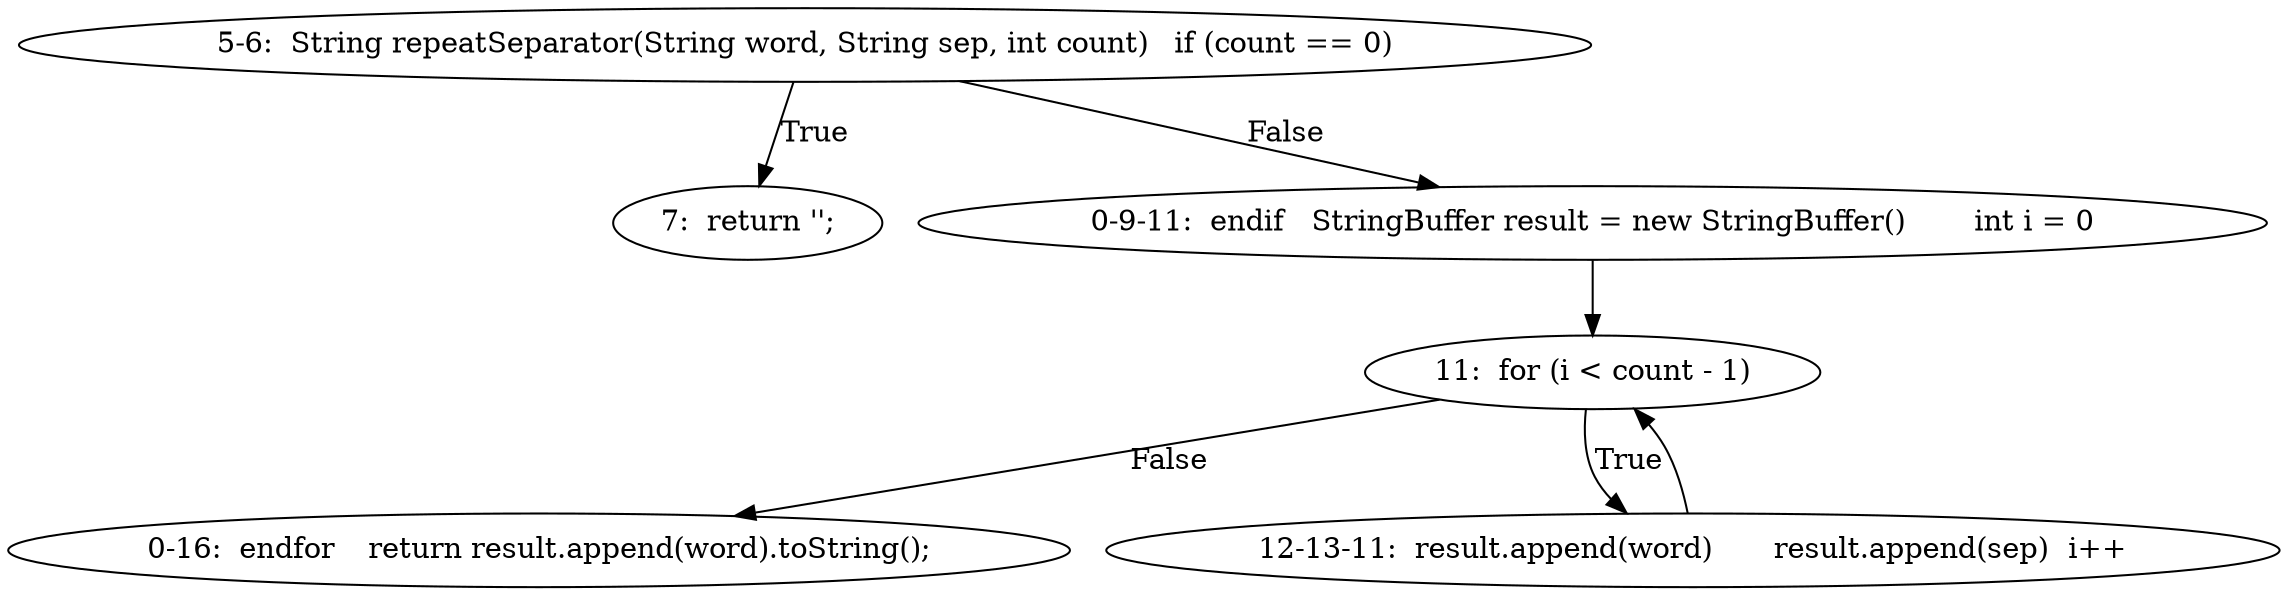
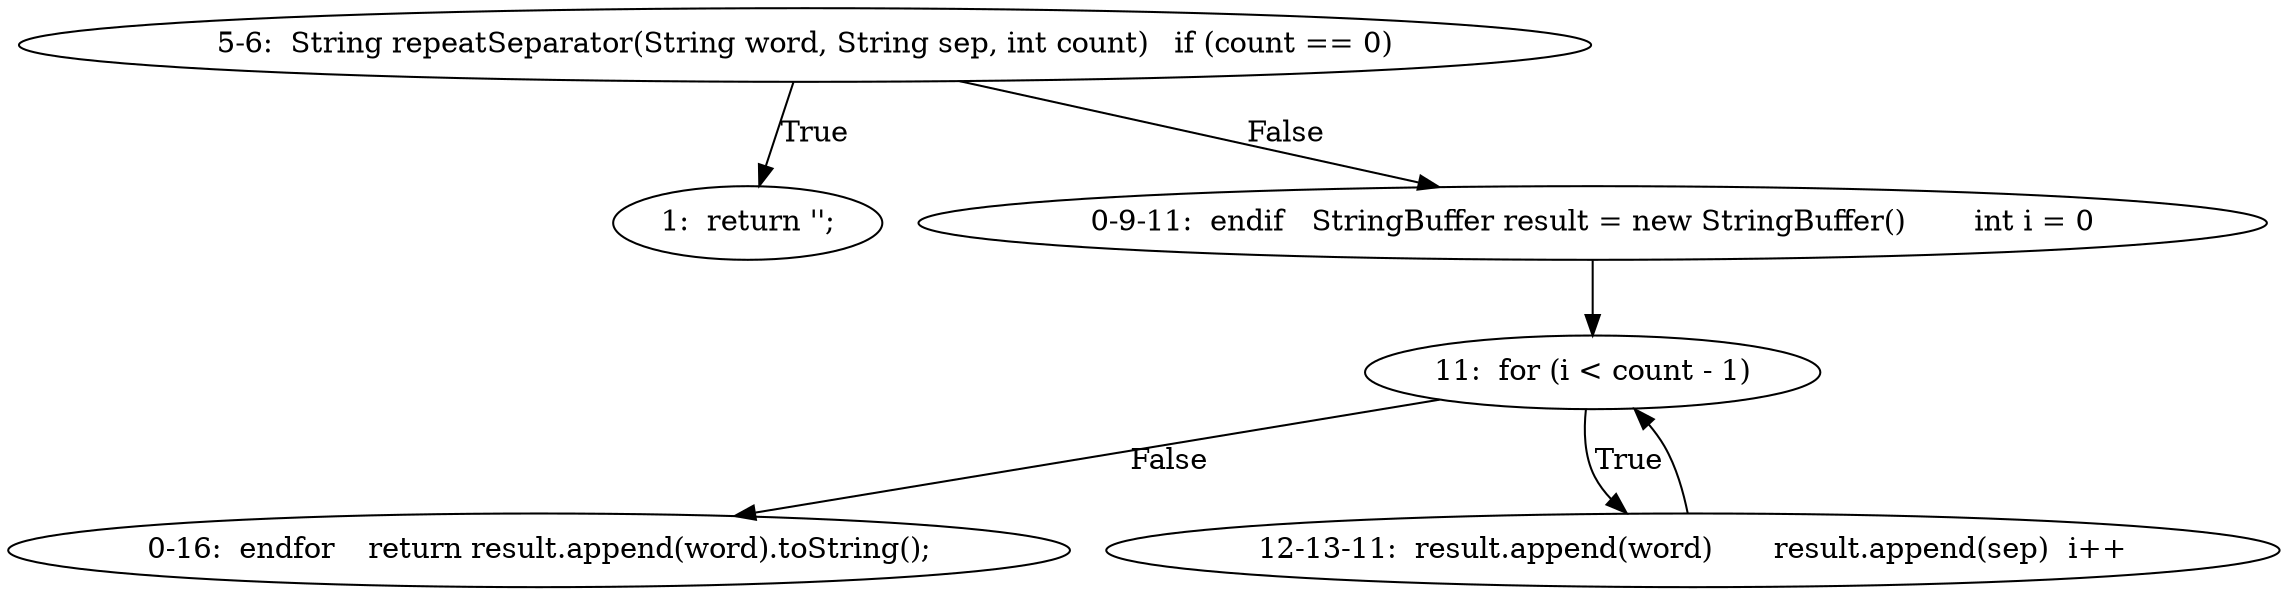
node "7:  return '';": label "7:  return '';" -> "1:  return '';"
